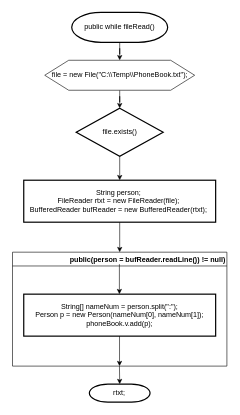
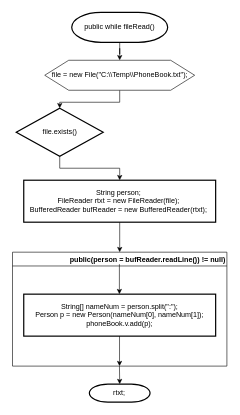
node "file.exists()": moved (120, 132) -> (60, 132)
